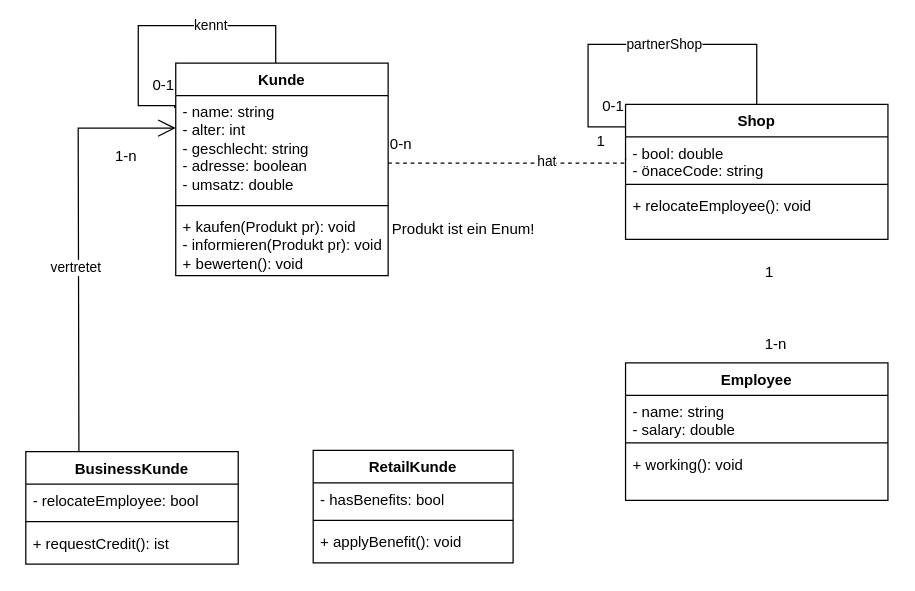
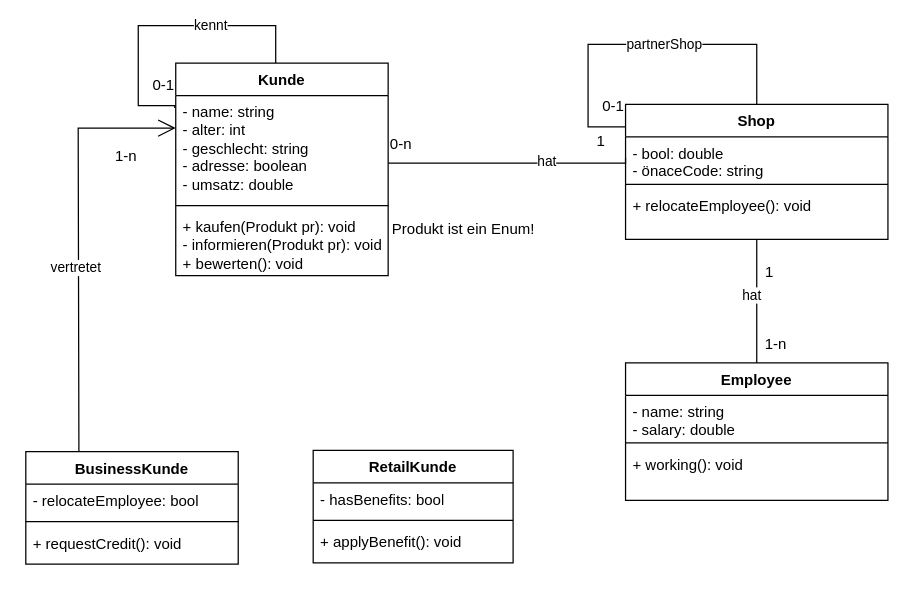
edge "0-n" -- "- bool: double - önaceCode: string": style dashed -> solid
edge "Shop" -- "Employee": added, label "hat"
node "+ requestCredit(): ist": label "+ requestCredit(): ist" -> "+ requestCredit(): void"
